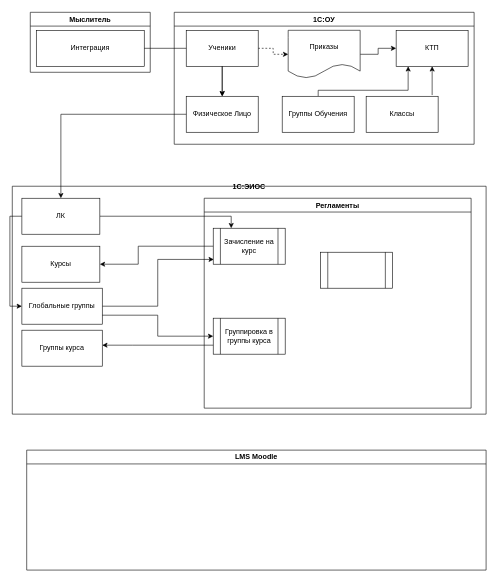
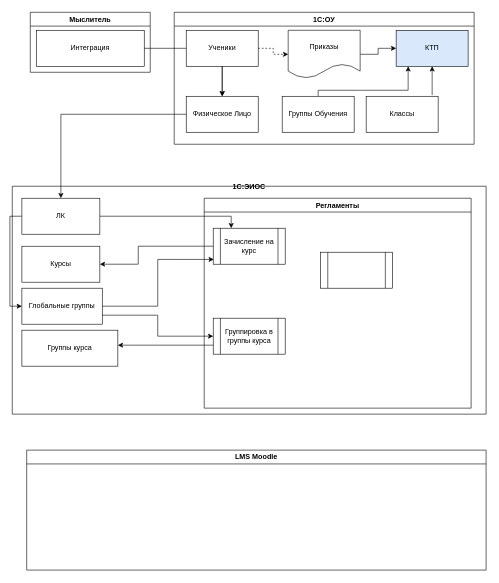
node "КТП": fillcolor #ffffff -> #dae8fc
node "Группы курса": size 80x36 -> 96x36
